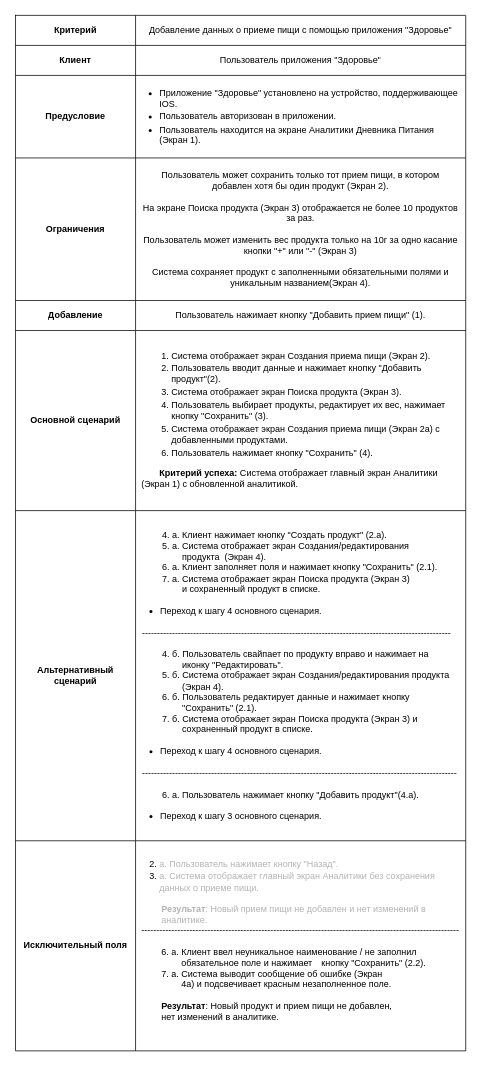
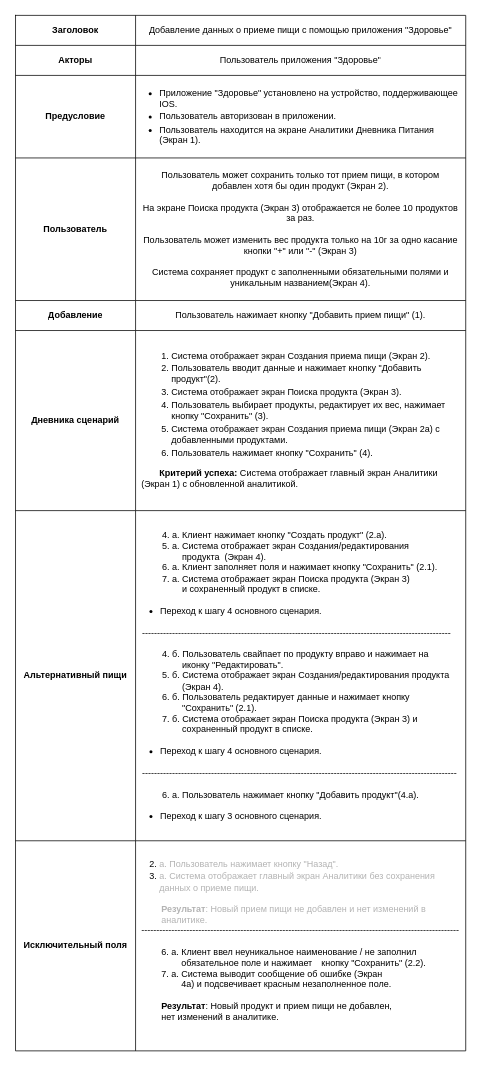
node "Критерий": label "Критерий" -> "Заголовок"
node "Клиент": label "Клиент" -> "Акторы"
node "Ограничения": label "Ограничения" -> "Пользователь"
node "Основной сценарий": label "Основной сценарий" -> "Дневника сценарий"
node "Альтернативный сценарий": label "Альтернативный сценарий" -> "Альтернативный пищи"
